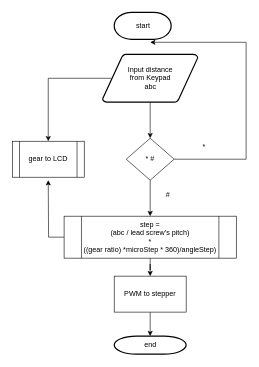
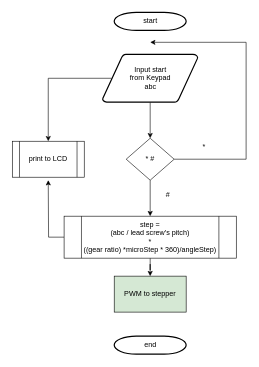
node "start": size 57x27 -> 72x18
node "Input distance from Keypad abc": label "Input distance from Keypad abc" -> "Input start from Keypad abc"
node "gear to LCD": label "gear to LCD" -> "print to LCD"
node "PWM to stepper": fillcolor #ffffff -> #d5e8d4
edge "PWM to stepper" -> "end": removed
